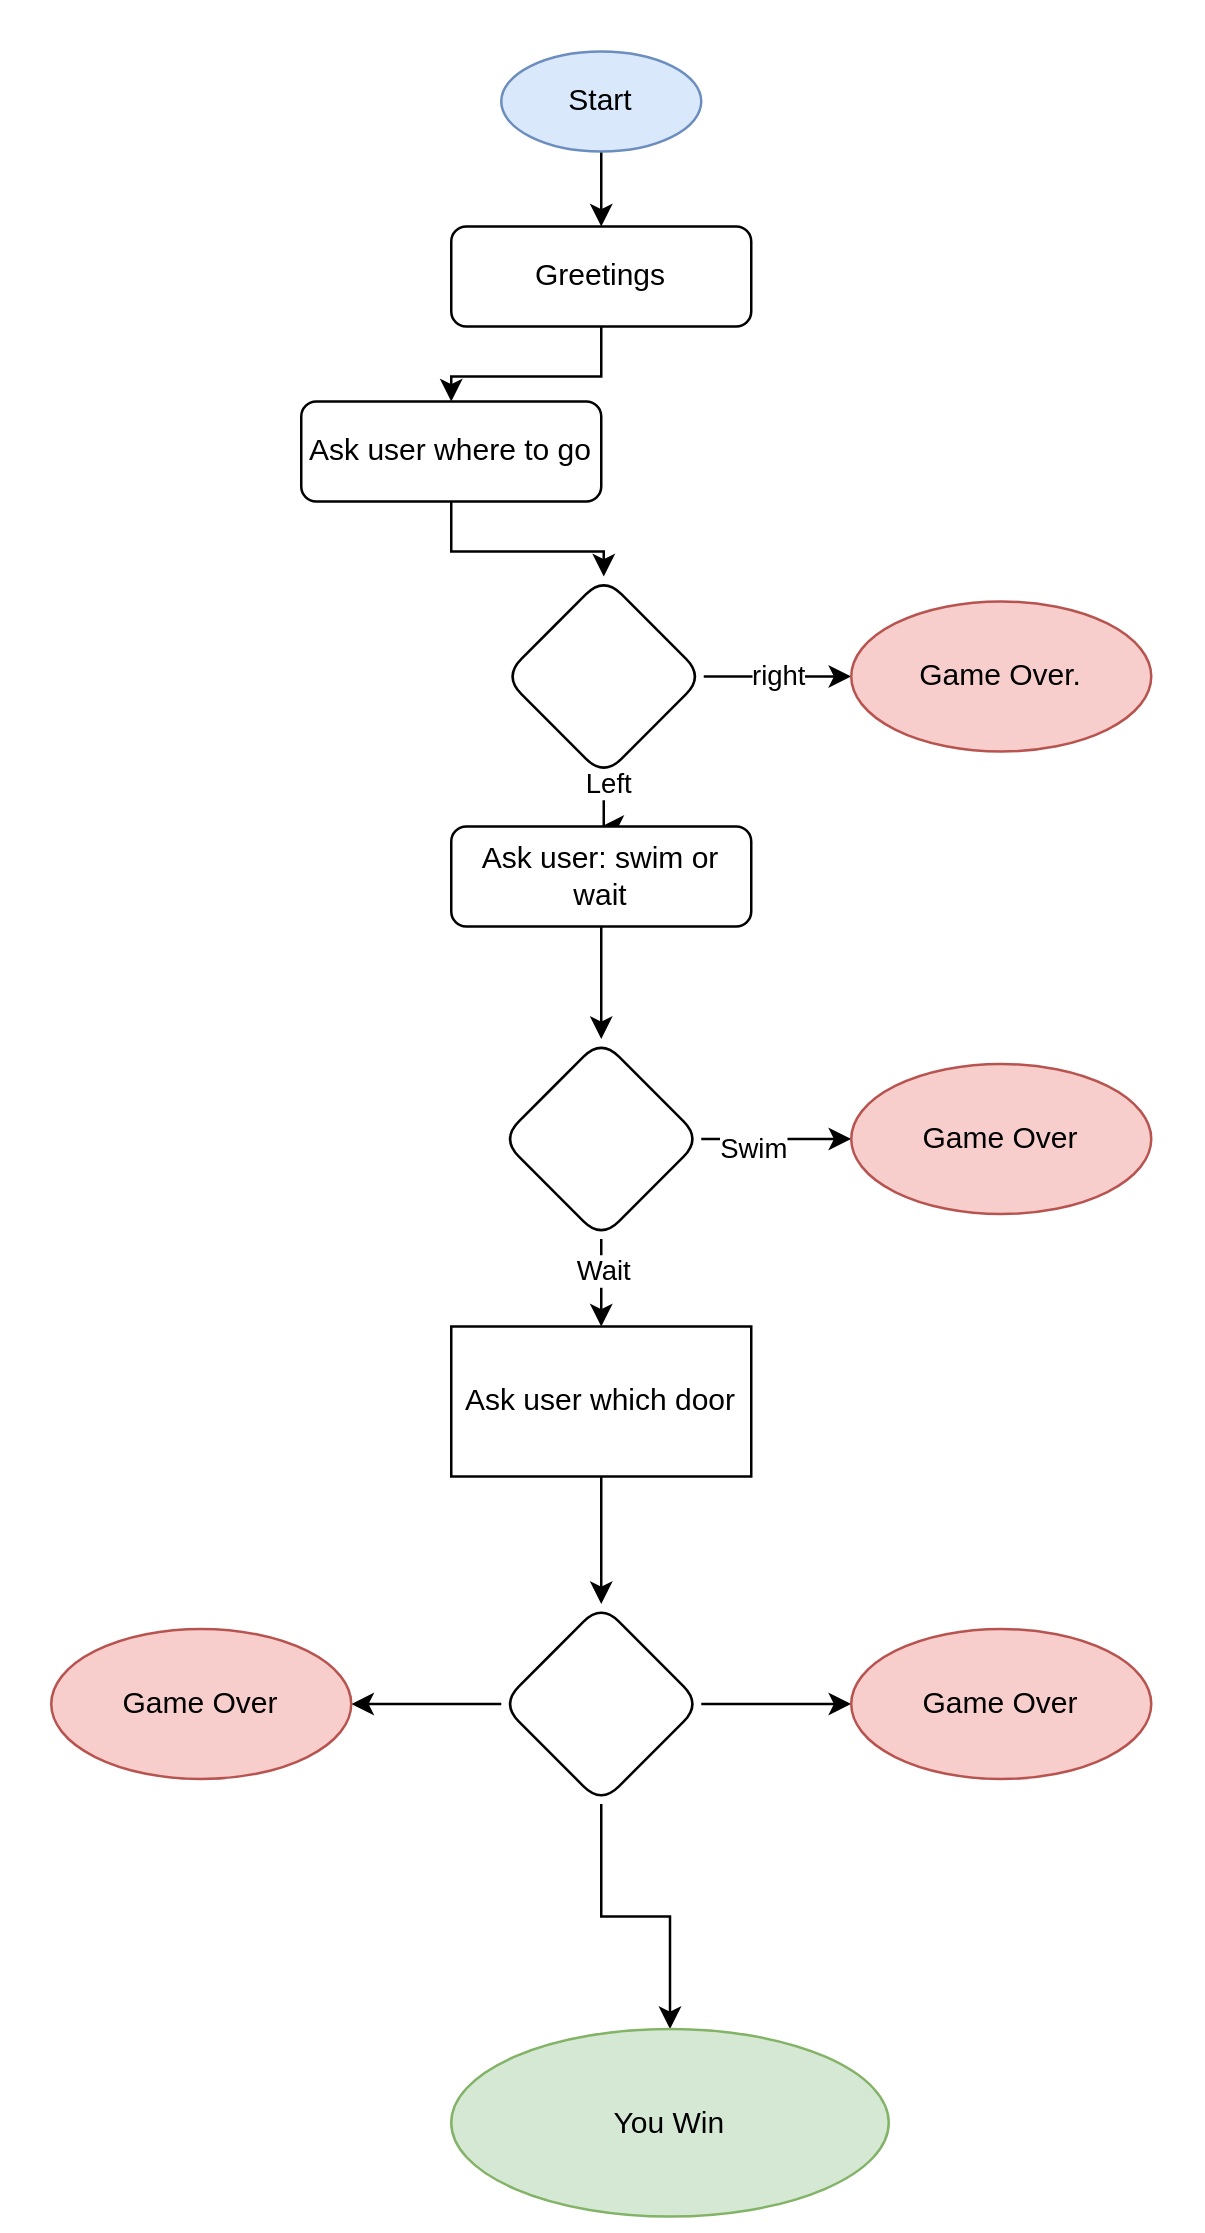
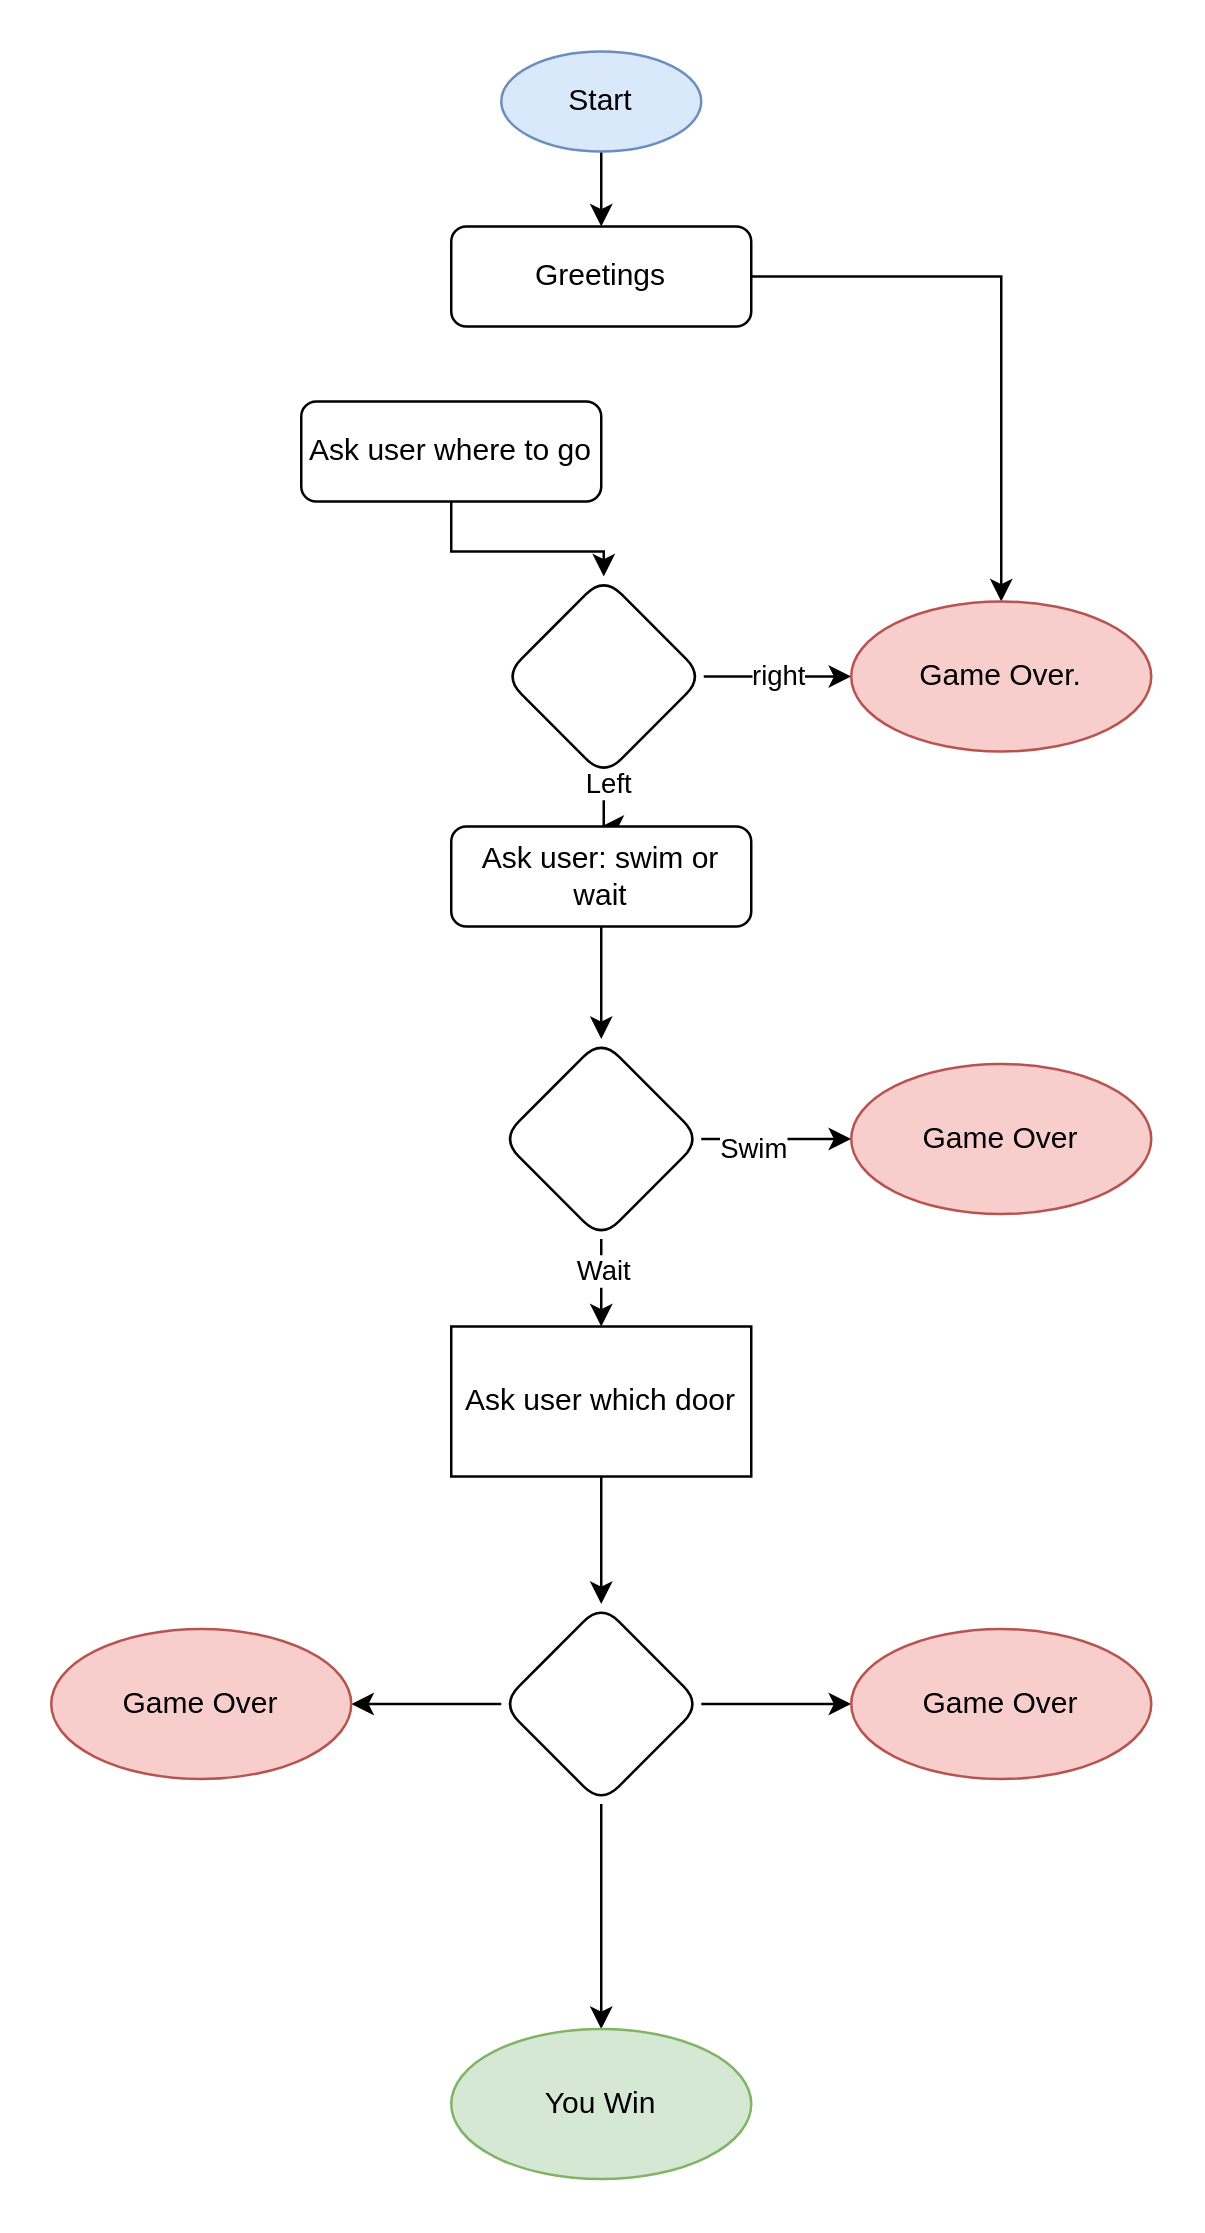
edge "Greetings" -> "Ask user where to go": now "Greetings" -> "Game Over."
node "You Win": size 438x188 -> 300x150
